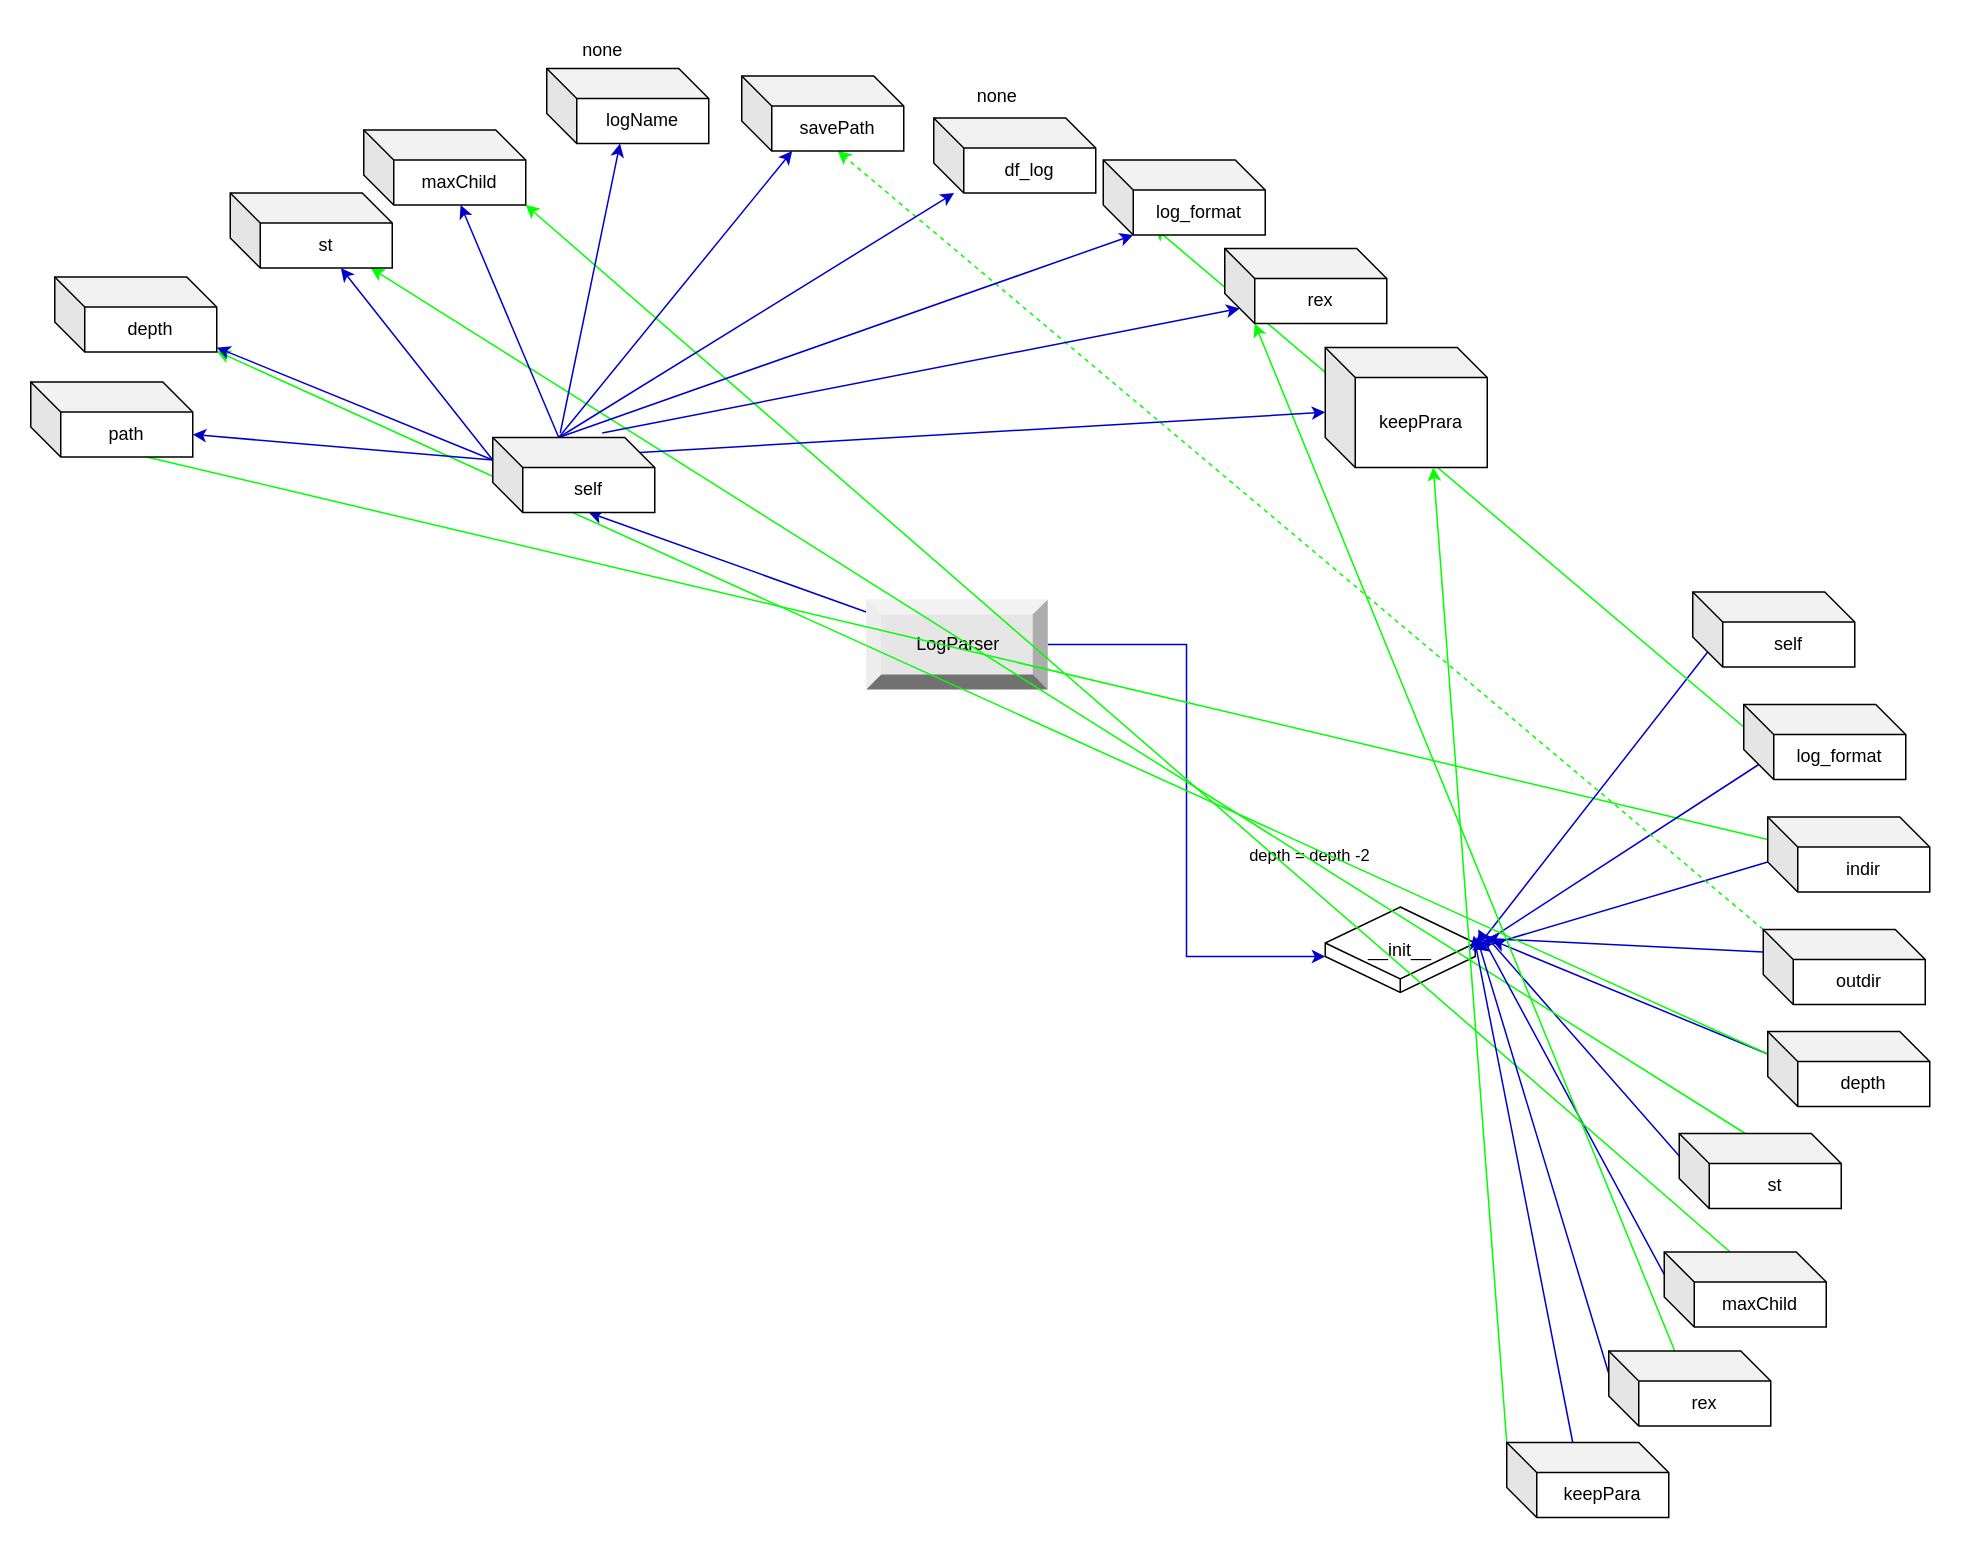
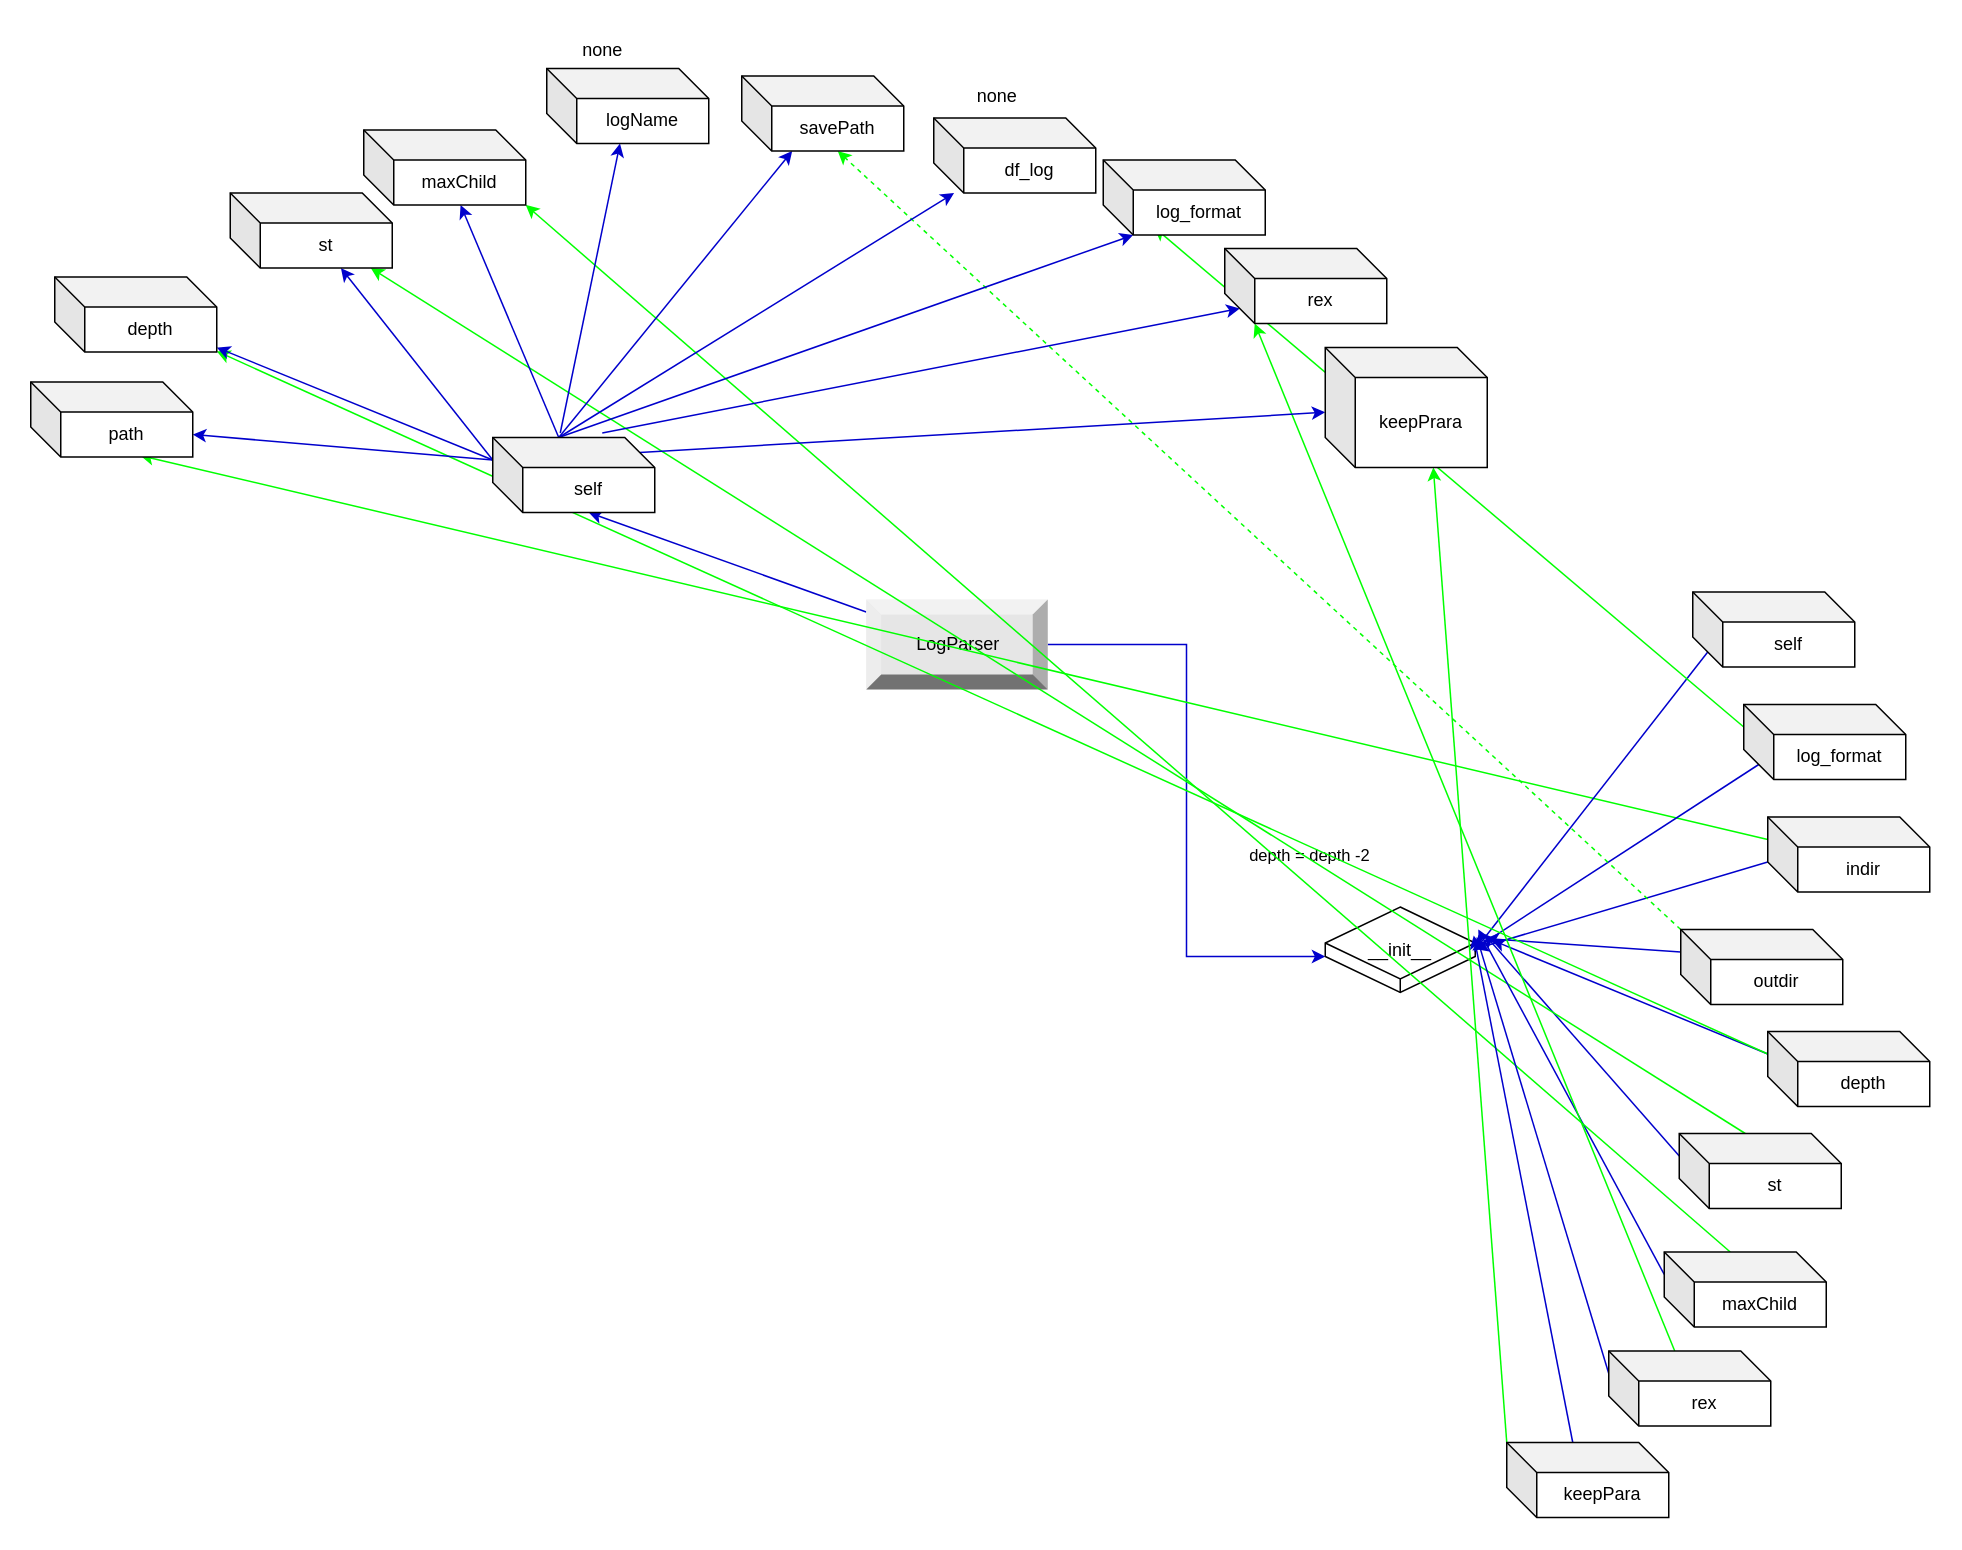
edge "path" -- "indir": arrowhead none -> classic
node "outdir": moved (1844, 967) -> (1762, 967)
